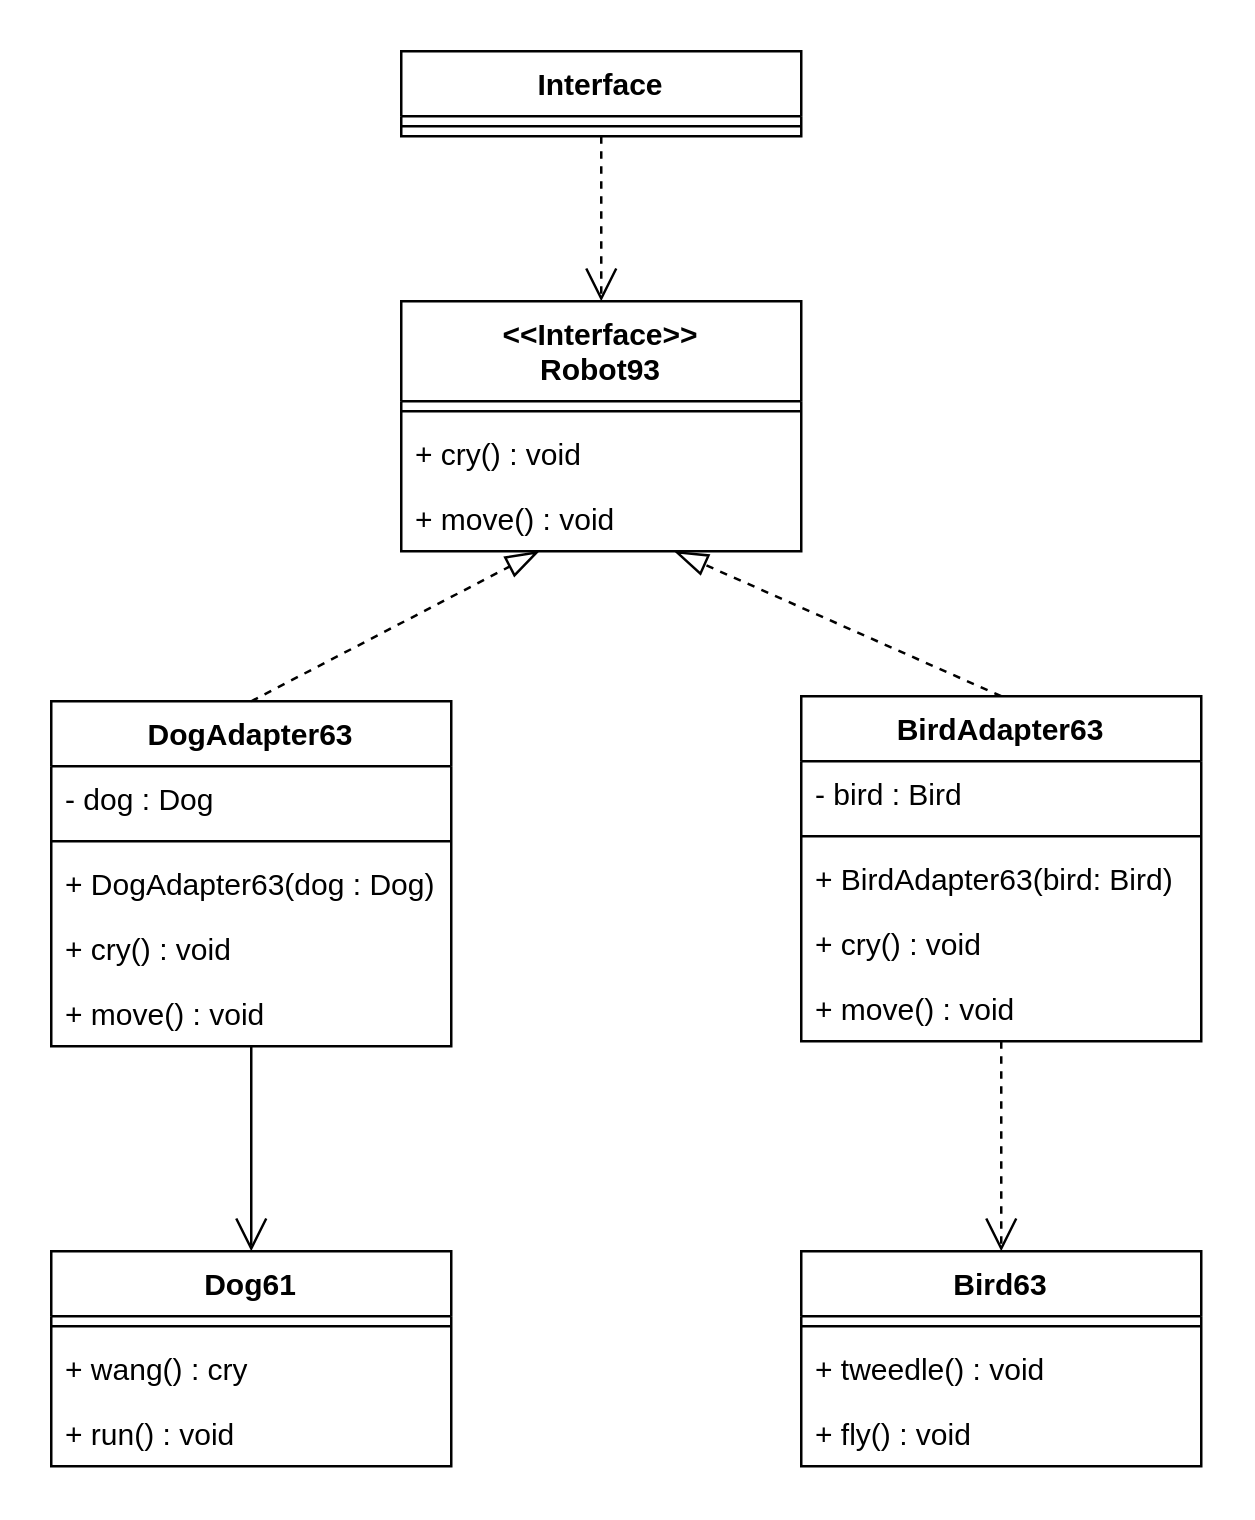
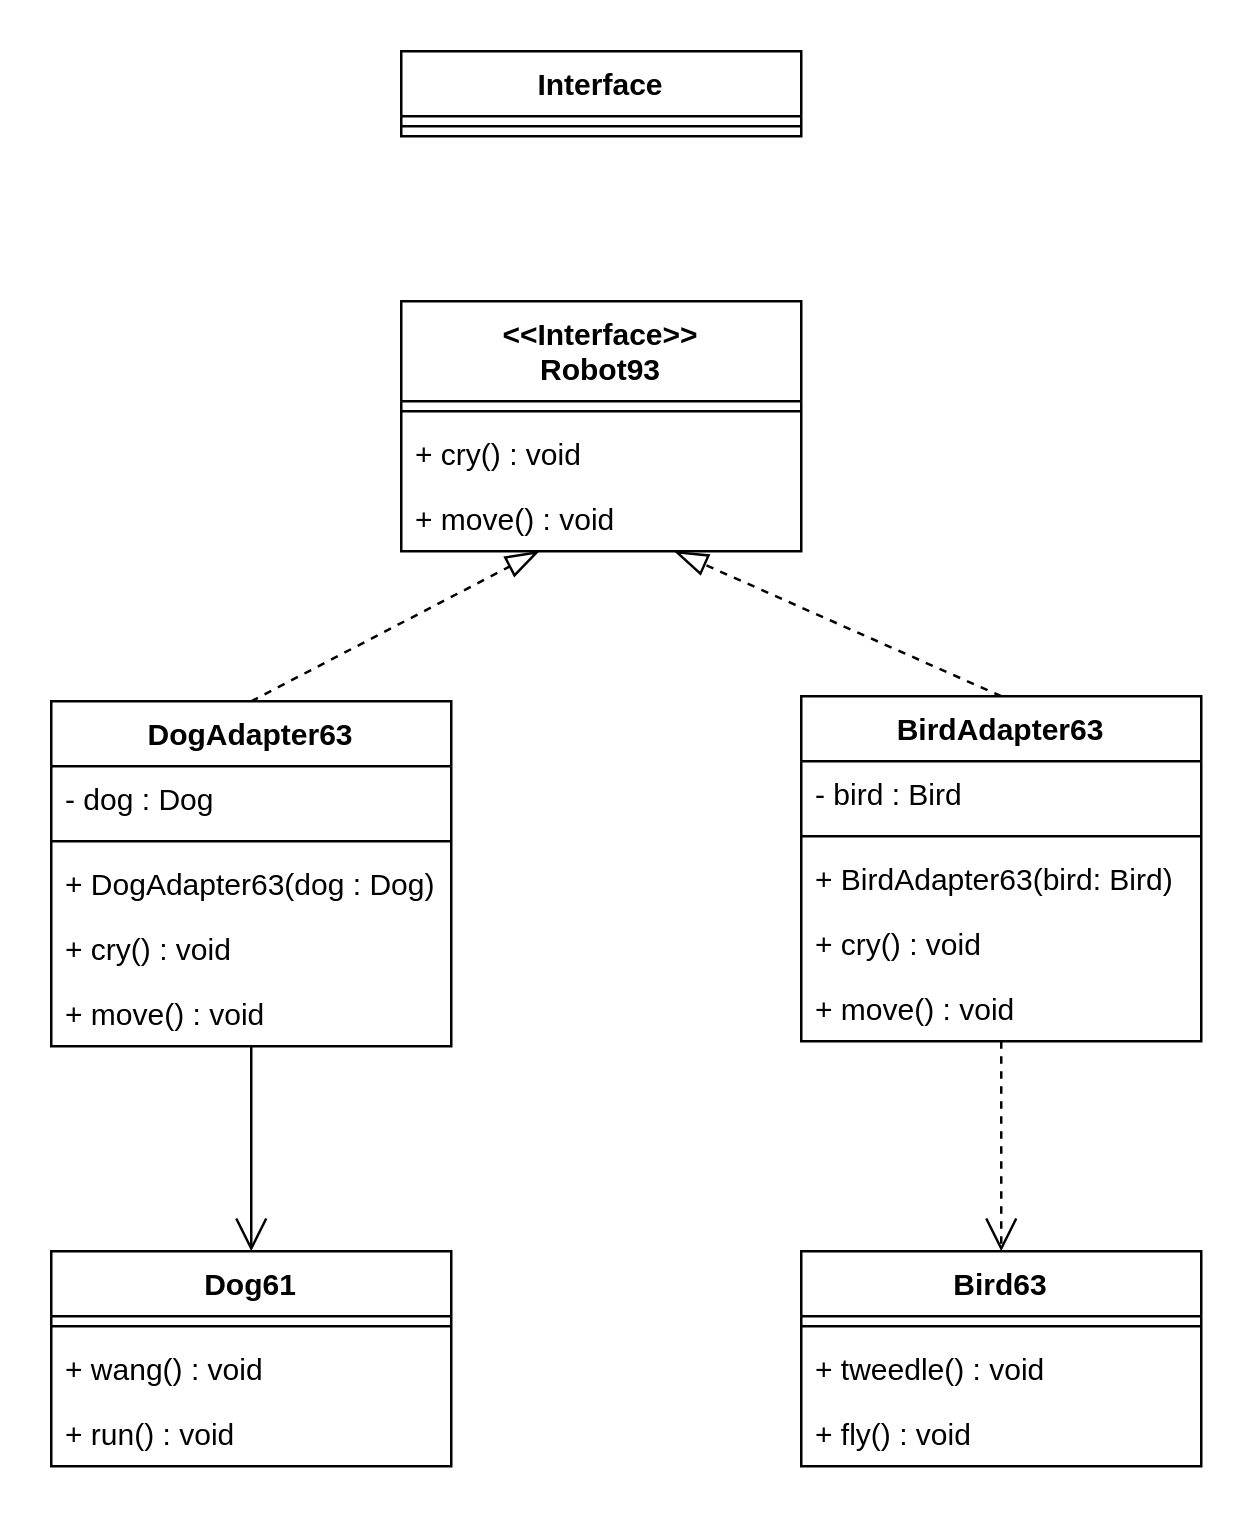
edge "Interface" -> "<<Interface>> Robot93": removed
node "+ wang() : cry": label "+ wang() : cry" -> "+ wang() : void"
